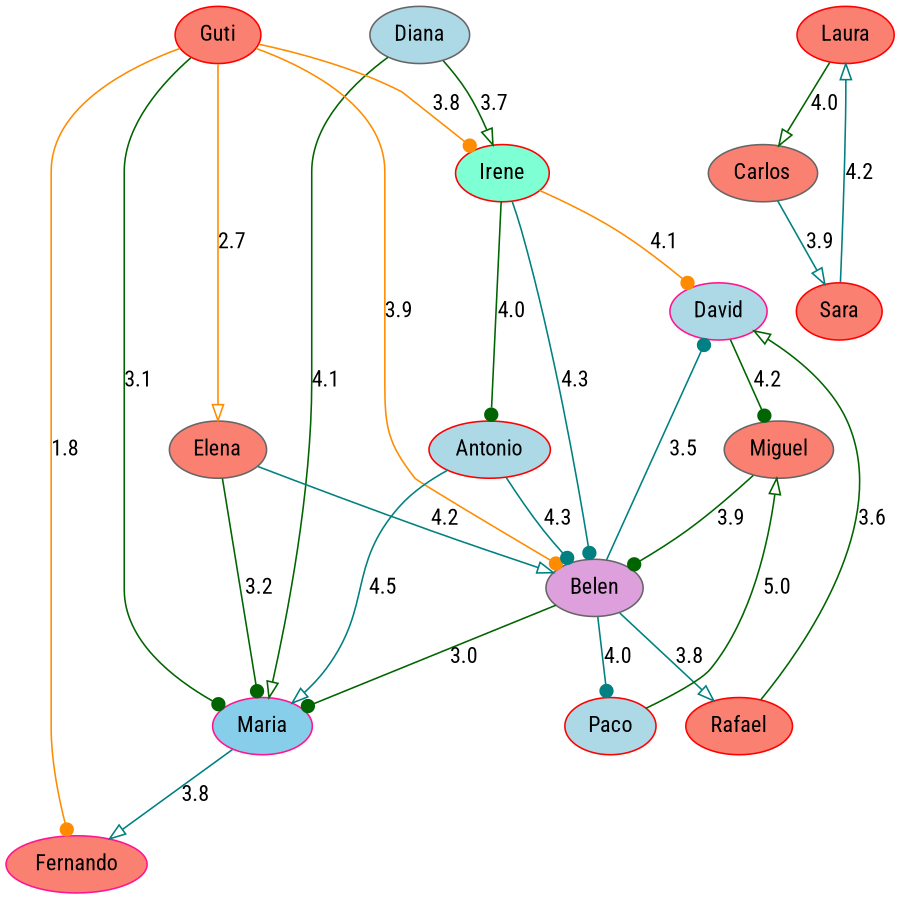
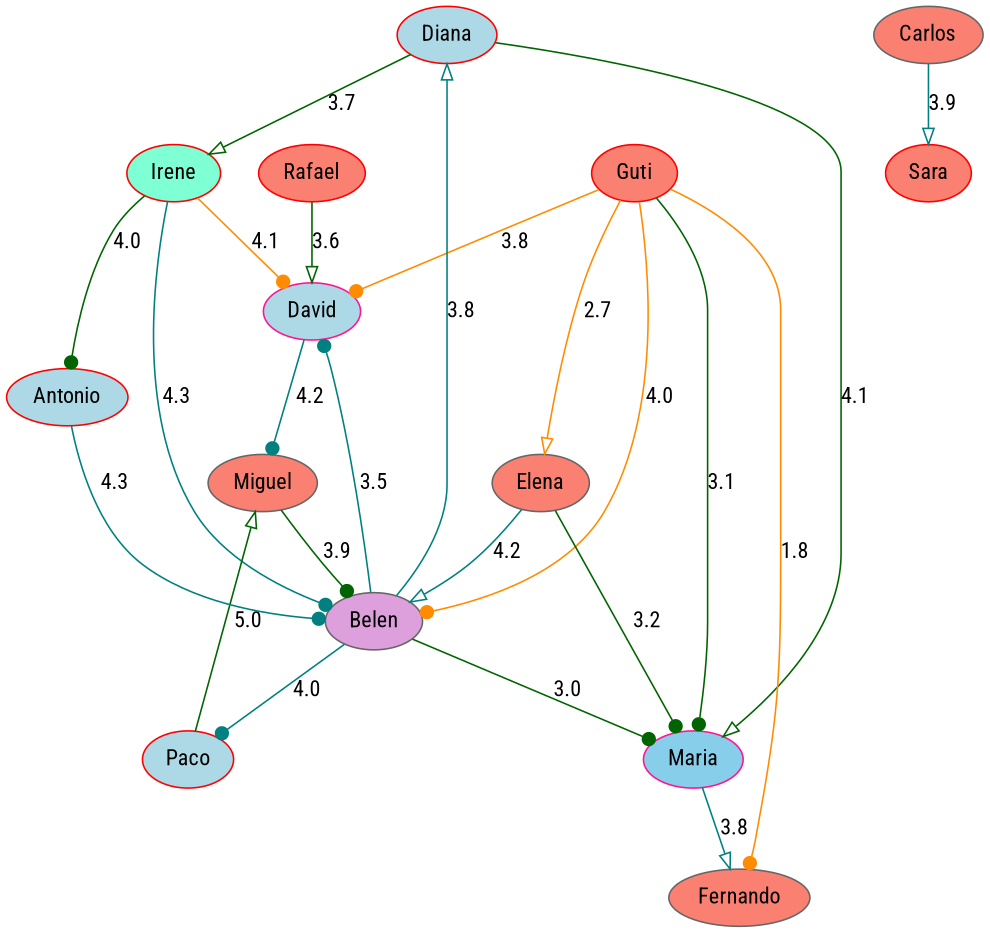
node "Diana": color gray40 -> red
node "Laura": removed
edge "Guti" -> "Irene": now "Guti" -> "David"
edge "Guti" -> "Belen": label "3.9" -> "4.0"
edge "David" -> "Miguel": color darkgreen -> teal
edge "Antonio" -> "Maria": removed, label "4.5"
edge "Belen" -> "Rafael": now "Belen" -> "Diana"
node "Fernando": color deeppink -> gray40
